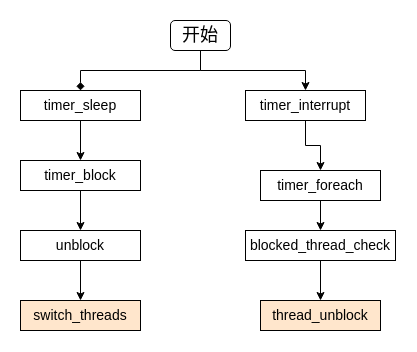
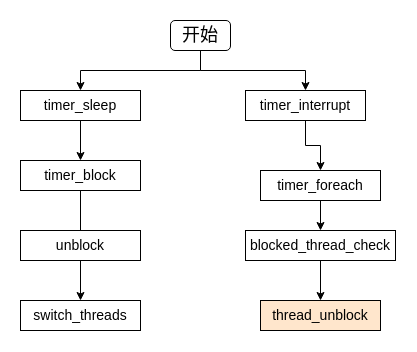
edge "开始" -> "timer_sleep": arrowhead diamond -> classic
edge "timer_block" -> "unblock": arrowhead classic -> none
node "switch_threads": fillcolor #ffe6cc -> #ffffff
